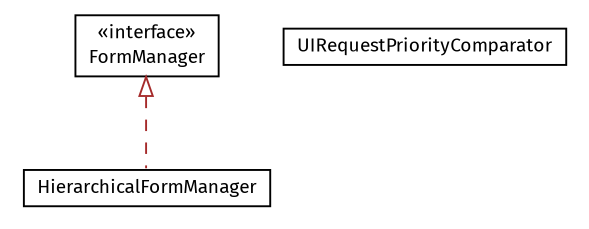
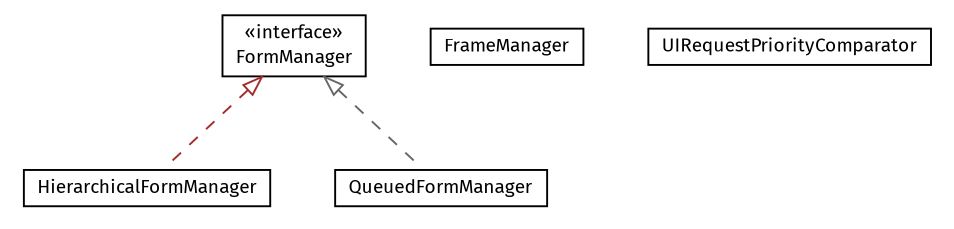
node "FrameManager": added
node "QueuedFormManager": added
